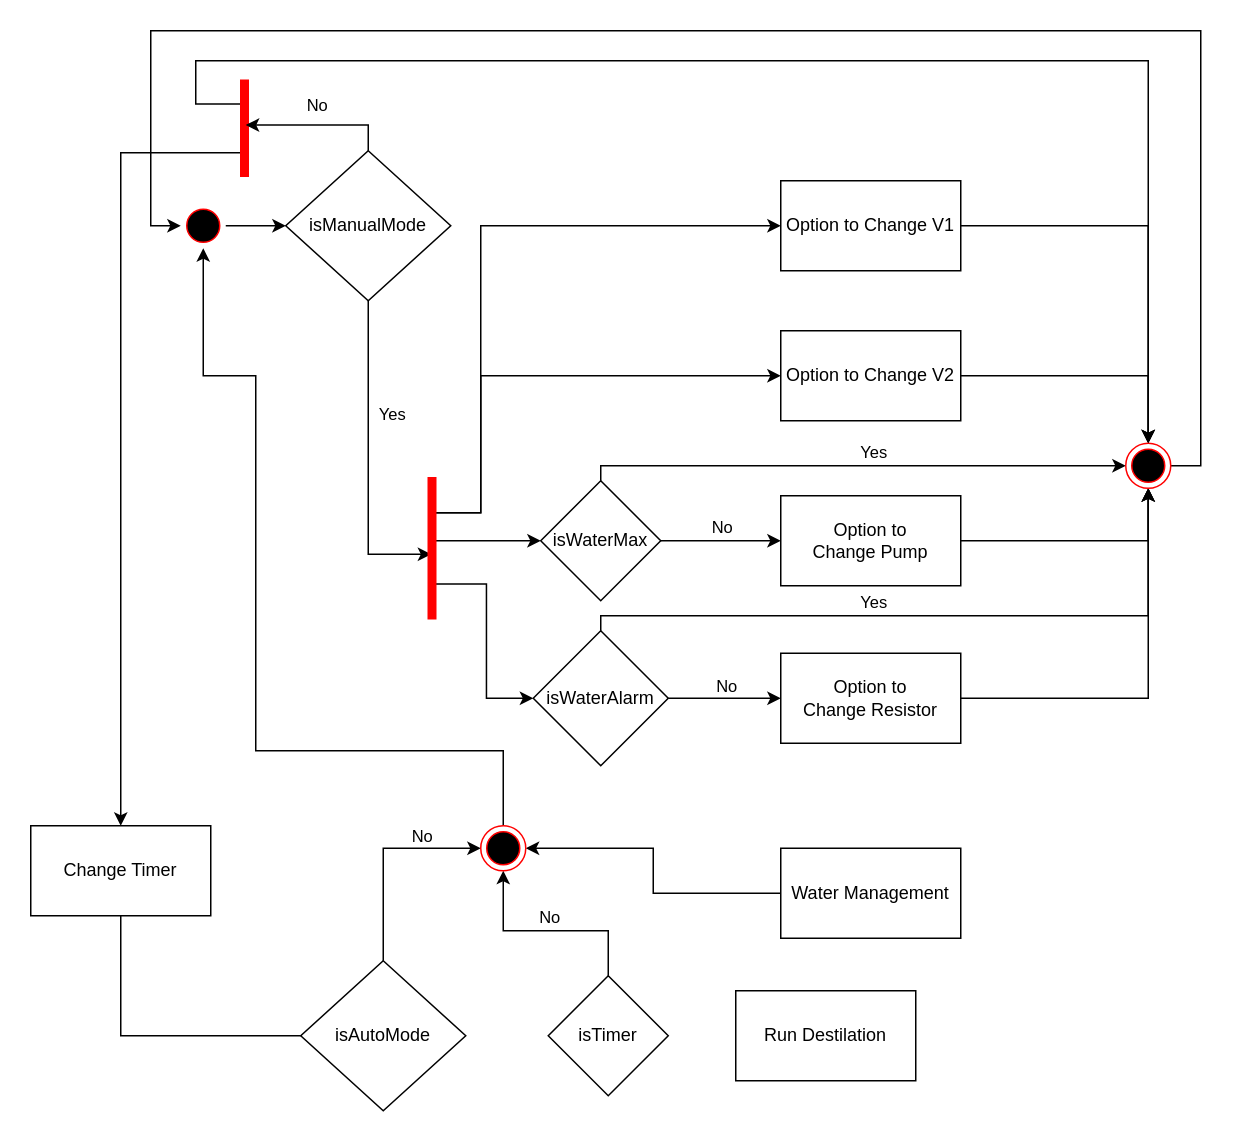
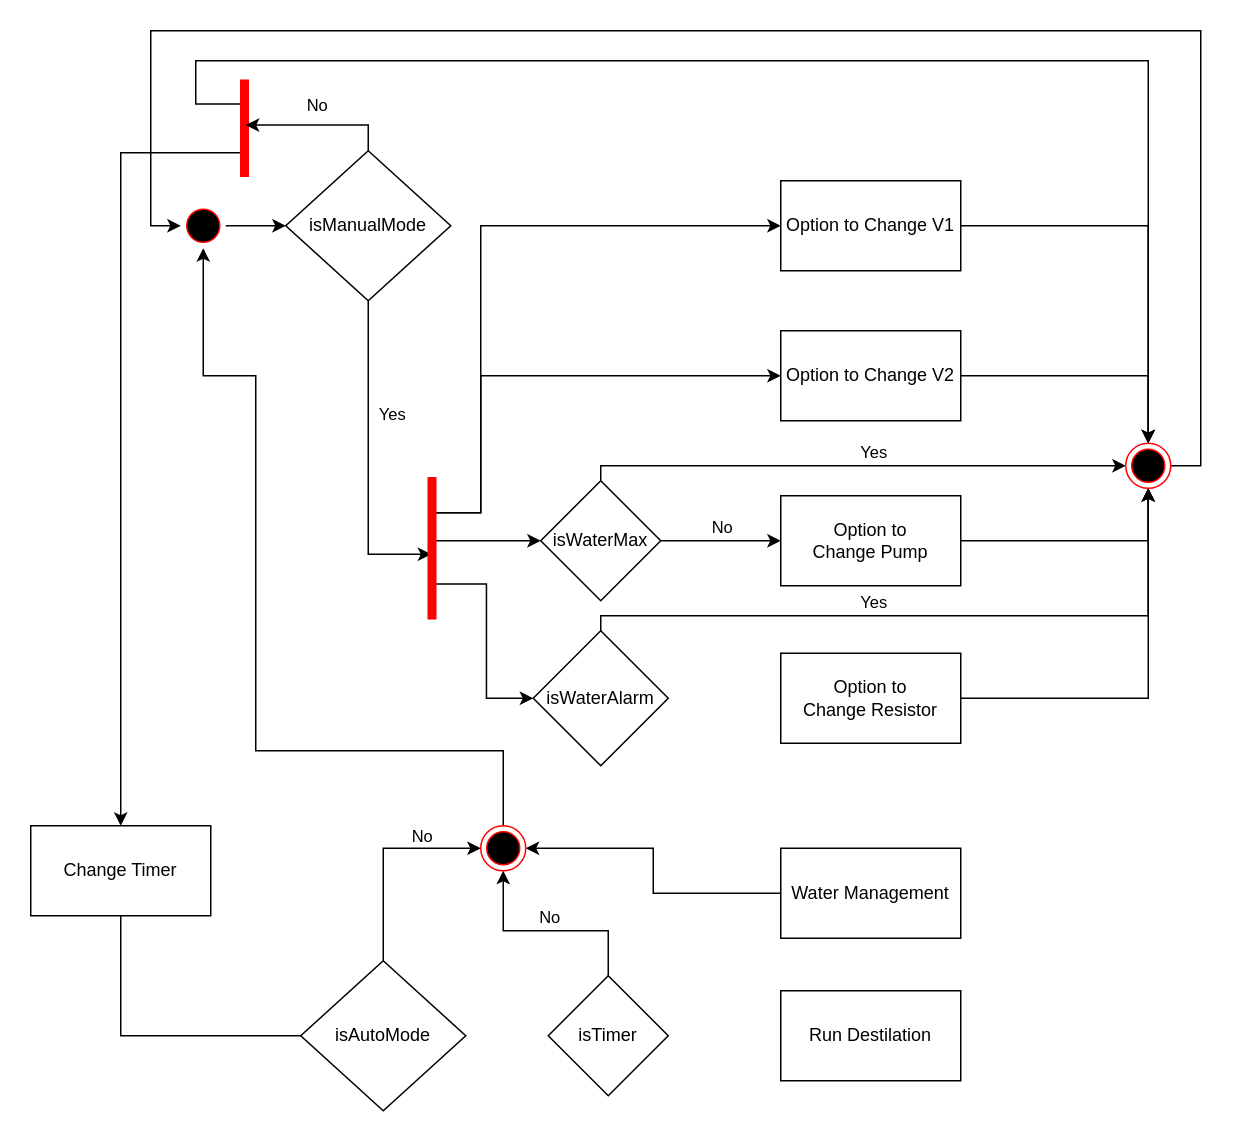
edge "isWaterAlarm" -> "Option to Change Resistor": removed, label "No"
node "Run Destilation": moved (826, 1036) -> (871, 1036)
